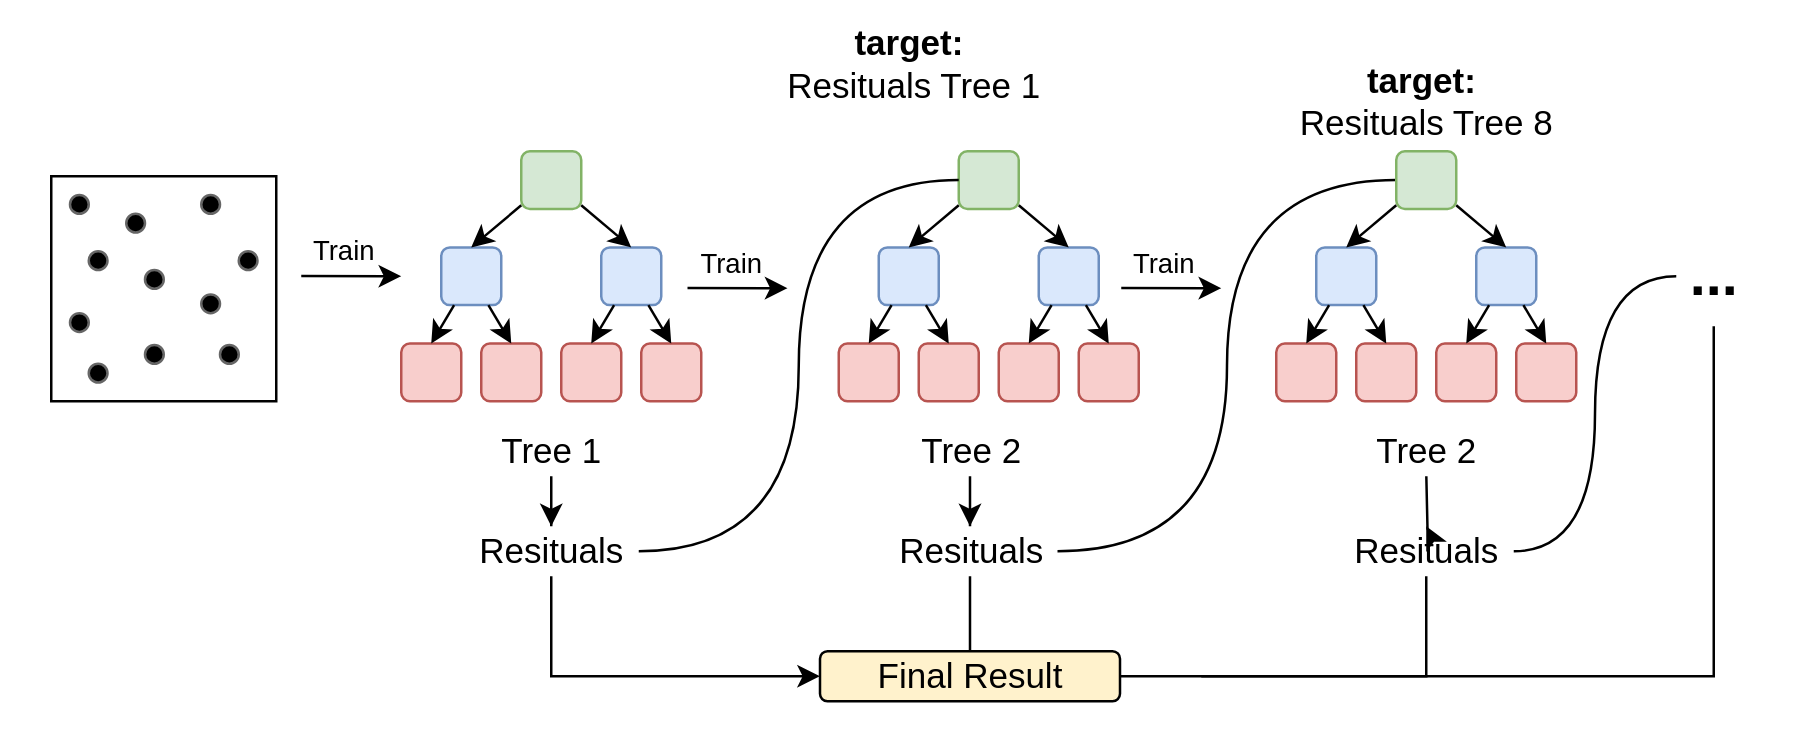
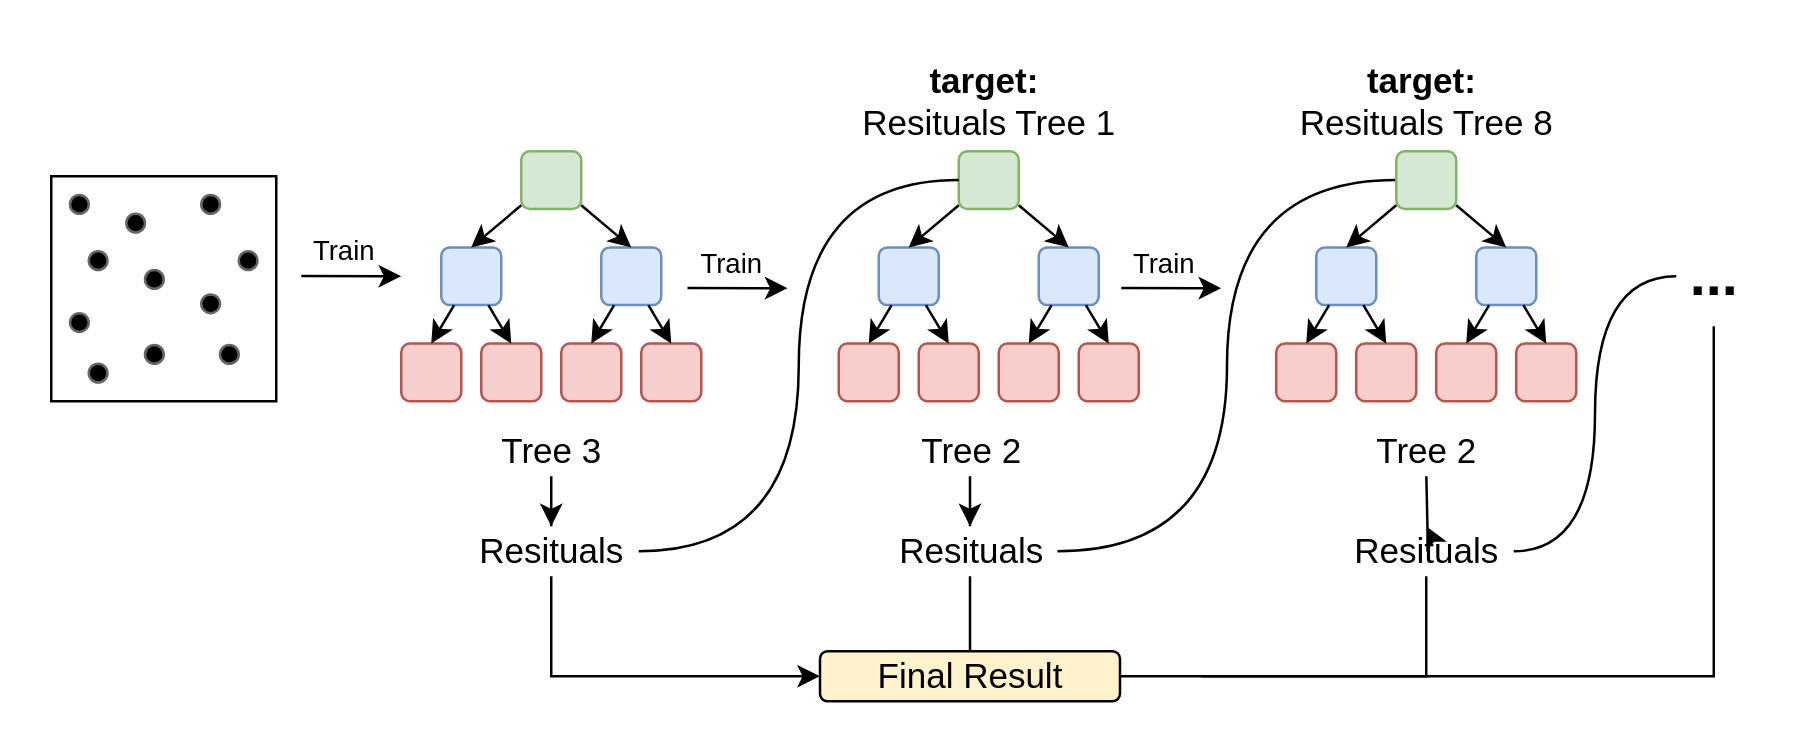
node "target: Resituals Tree 1": moved (914, 64) -> (989, 101)
node "Tree 1": label "Tree 1" -> "Tree 3"
